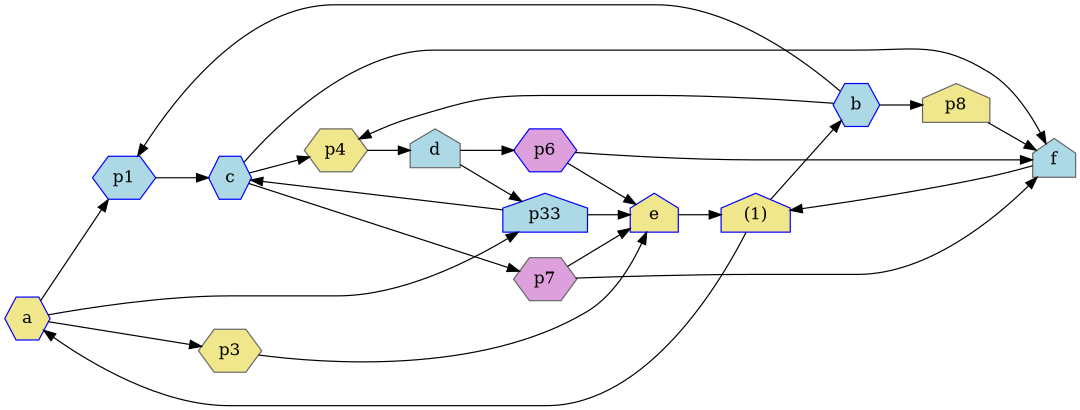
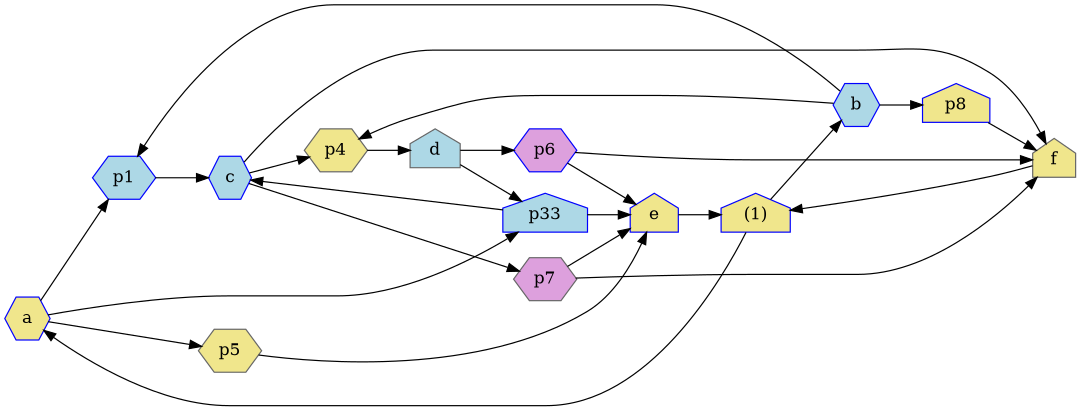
node "p8": color gray40 -> blue
node "f": fillcolor lightblue -> khaki
node "p3": label "p3" -> "p5"
